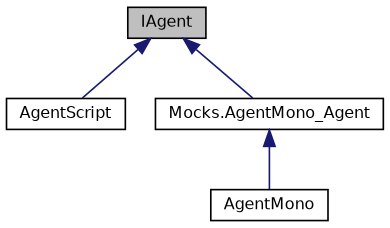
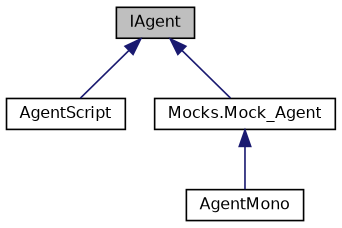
node "Mocks.AgentMono_Agent": label "Mocks.AgentMono_Agent" -> "Mocks.Mock_Agent"
